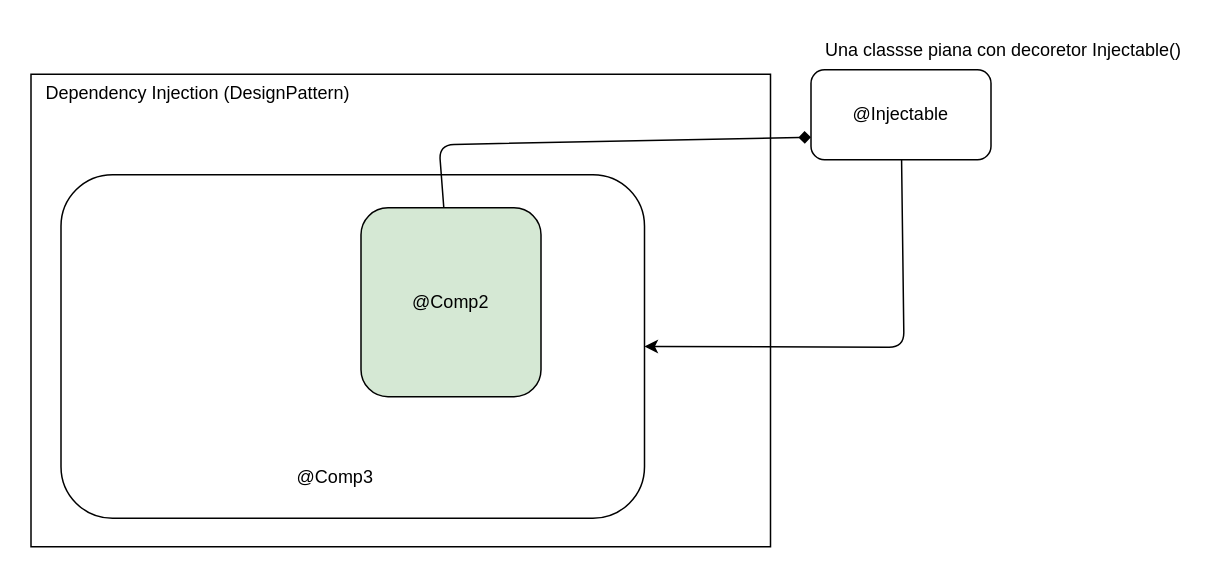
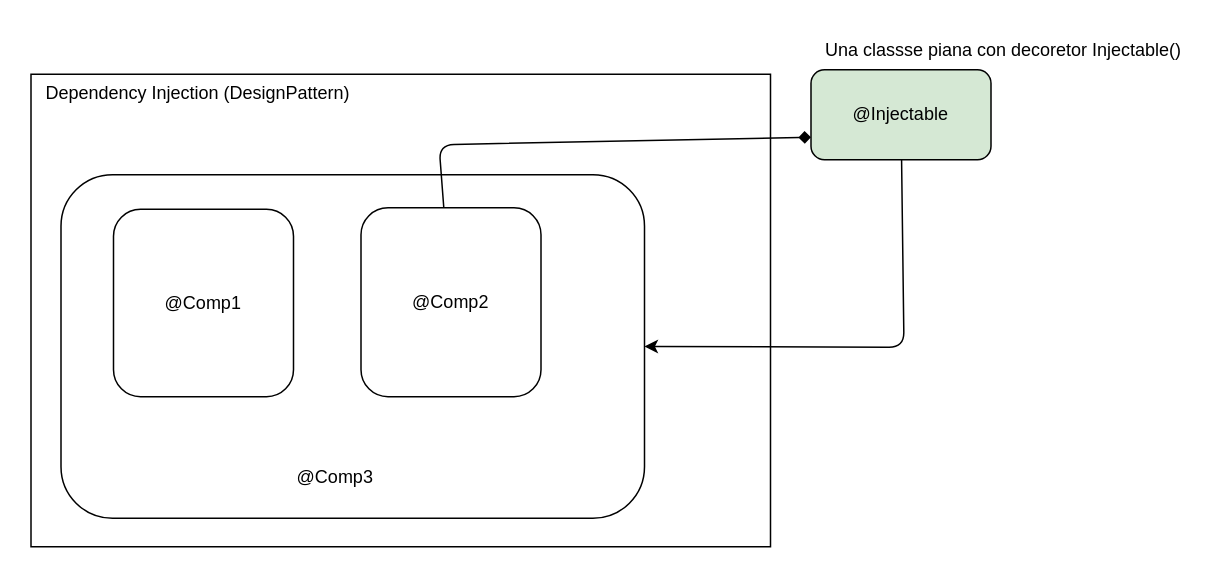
node "@Injectable": fillcolor #ffffff -> #d5e8d4
node "@Comp2": fillcolor #d5e8d4 -> #ffffff
node "@Comp1": added
